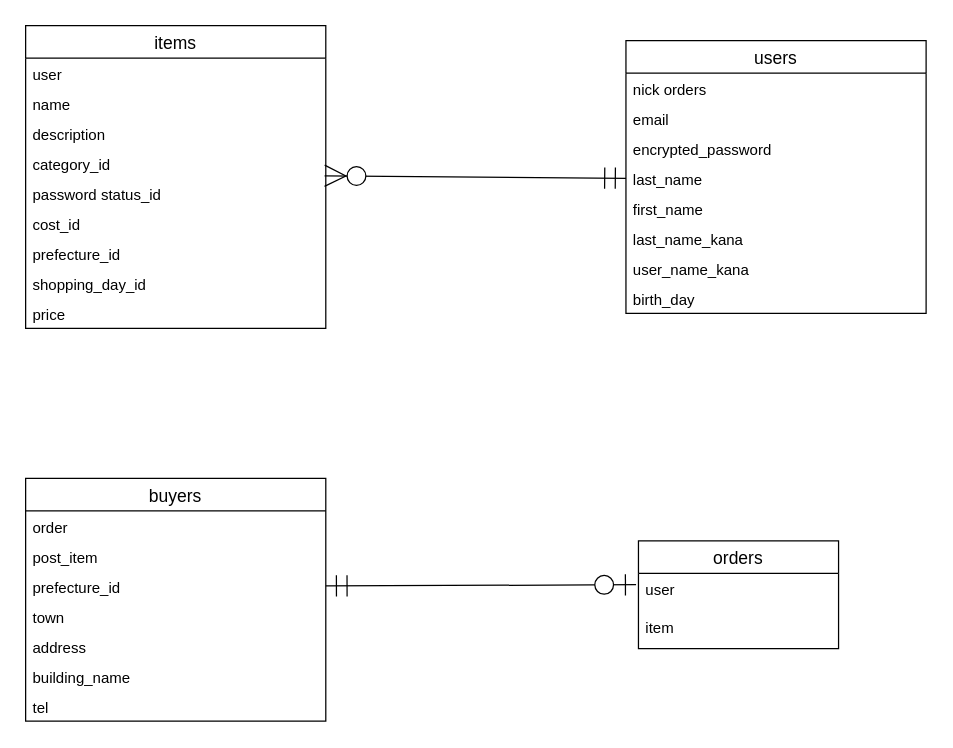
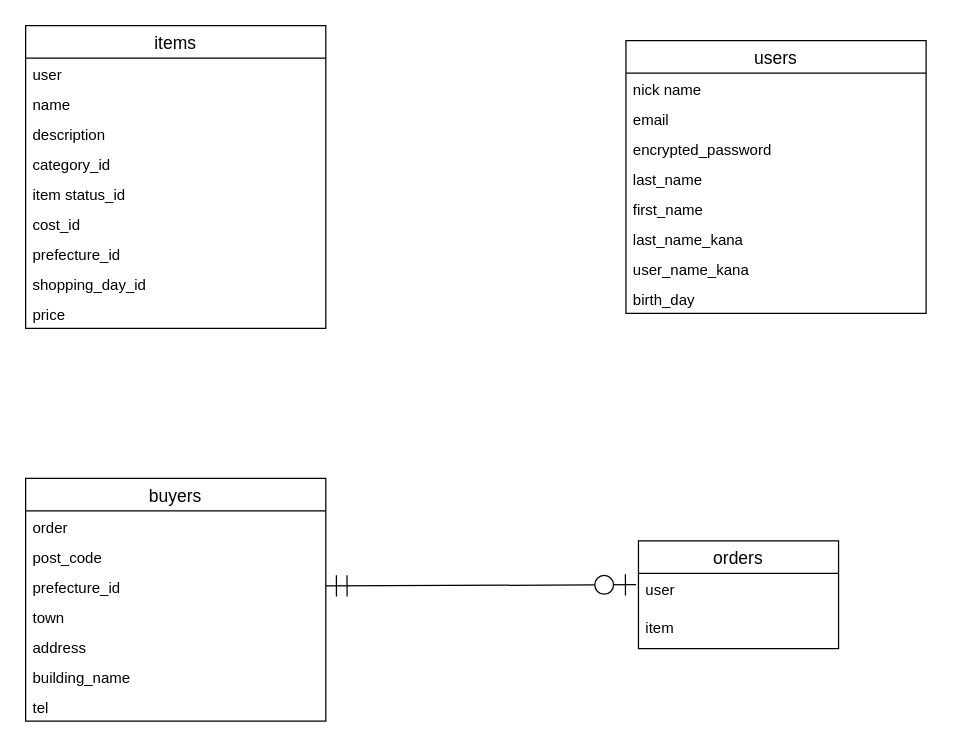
node "nick orders": label "nick orders" -> "nick name"
edge "category_id" -- "last_name": removed
node "password status_id": label "password status_id" -> "item status_id"
node "post_item": label "post_item" -> "post_code"
